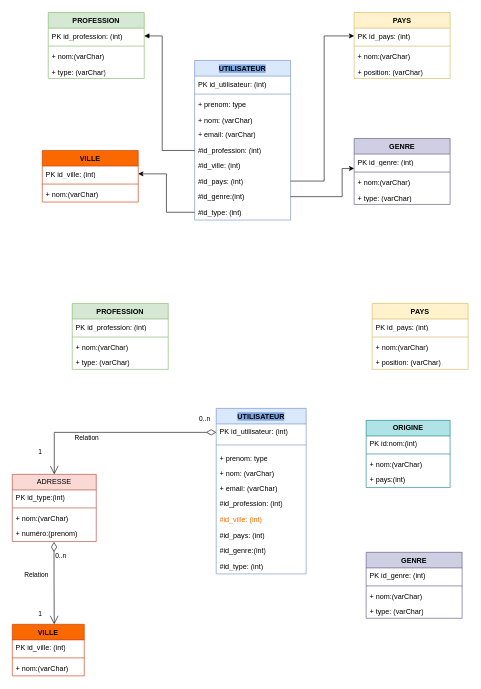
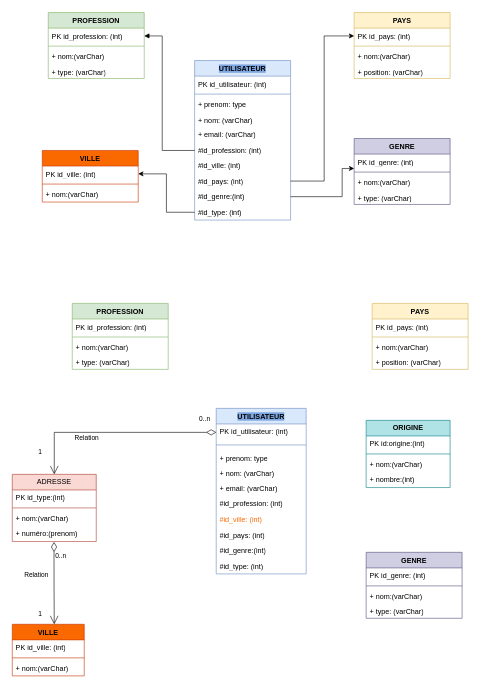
node "PK id:nom:(int)": label "PK id:nom:(int)" -> "PK id:origine:(int)"
node "+ pays:(int)": label "+ pays:(int)" -> "+ nombre:(int)"
